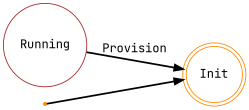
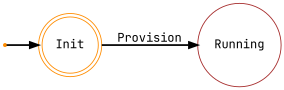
edge "Running" -> "Init": reversed
